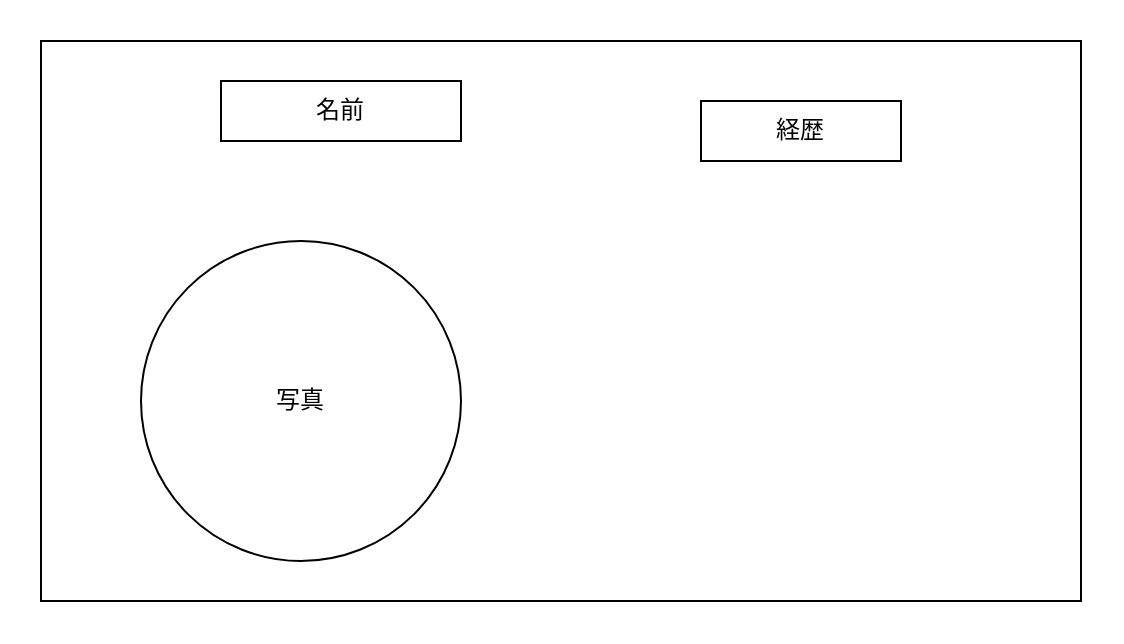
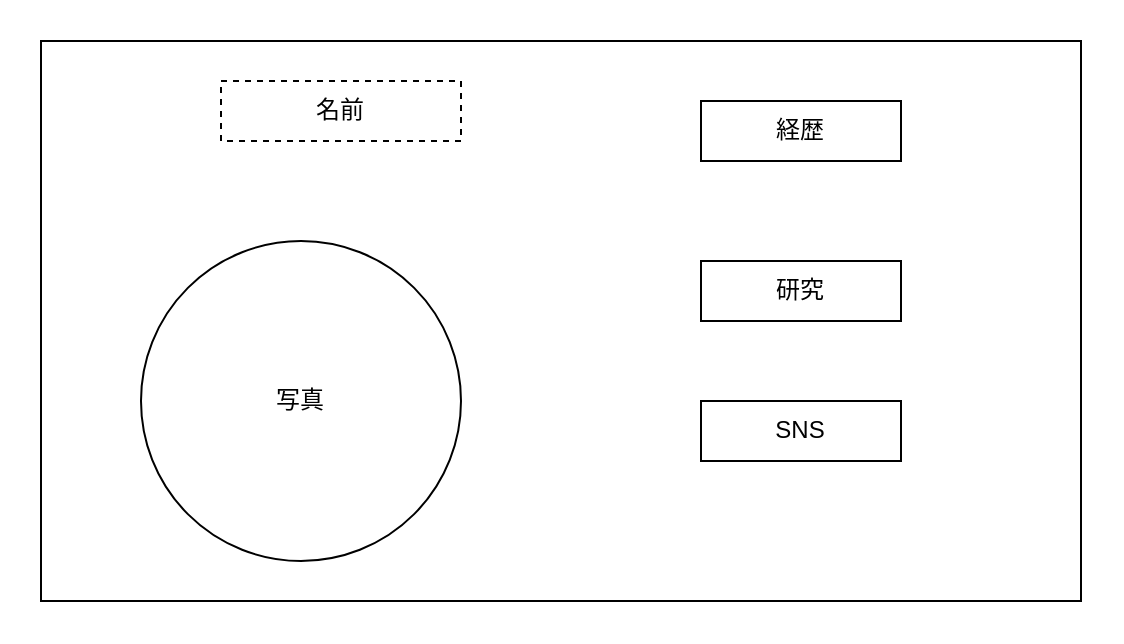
node "名前": style solid -> dashed
node "研究": added
node "SNS": added
